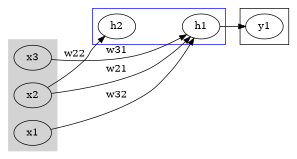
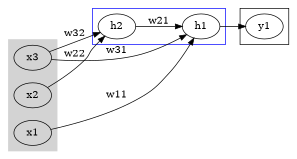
edge "x3" -> "h2": added, label "w32"
edge "x2" -> "h1": now "h2" -> "h1"
edge "x1" -> "h1": label "w32" -> "w11"
